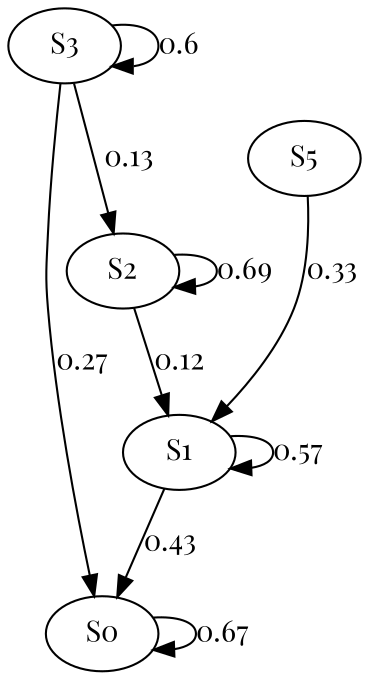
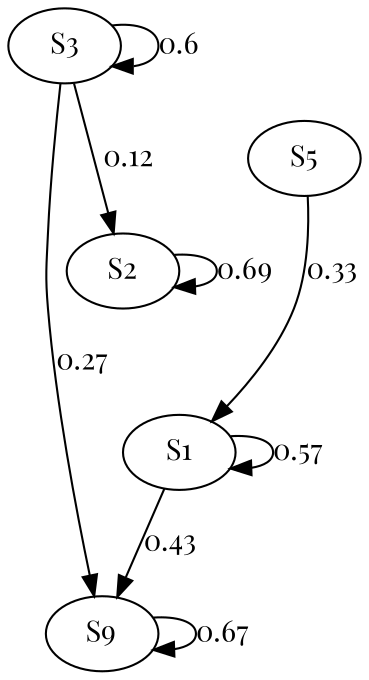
edge "S3" -> "S2": label "0.13" -> "0.12"
edge "S2" -> "S1": removed, label "0.12"
node "S0": label "S0" -> "S9"
